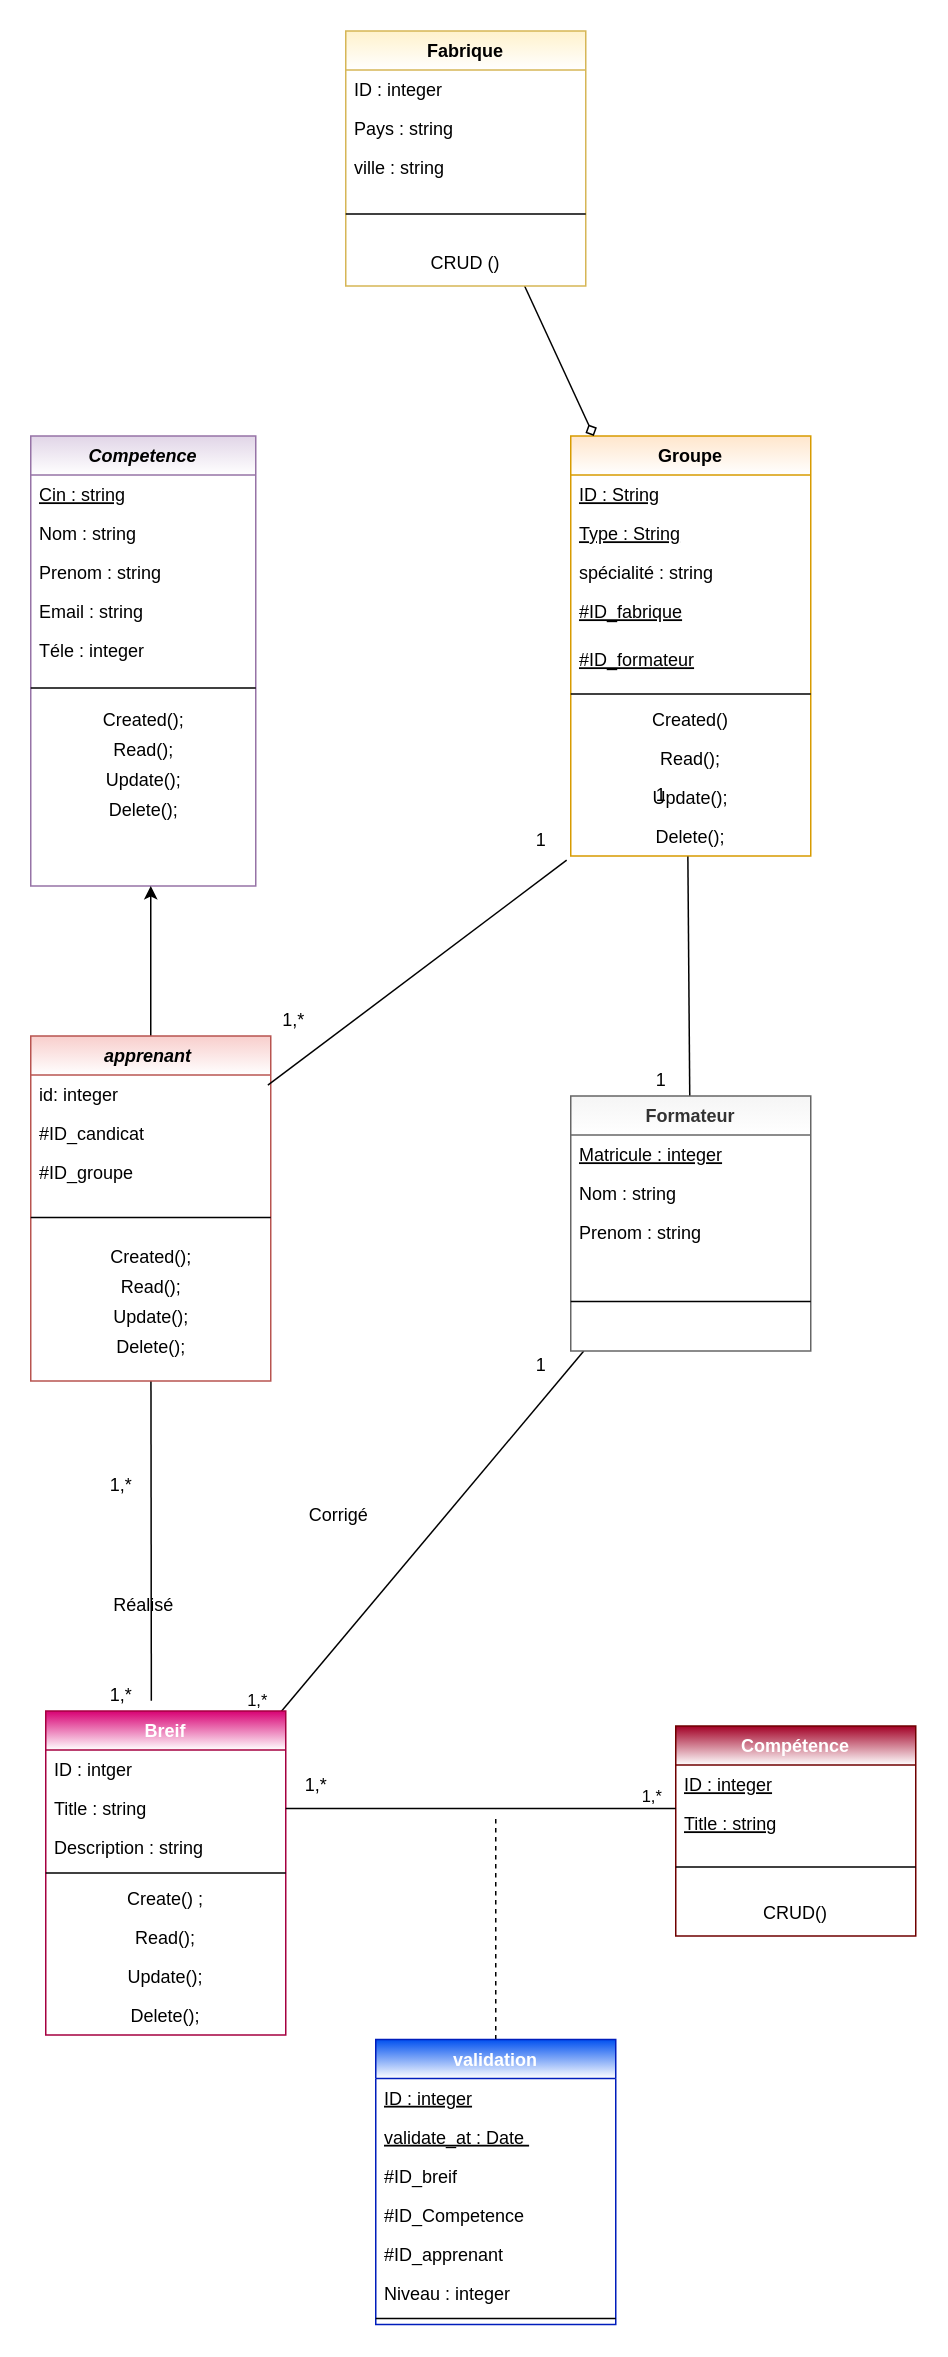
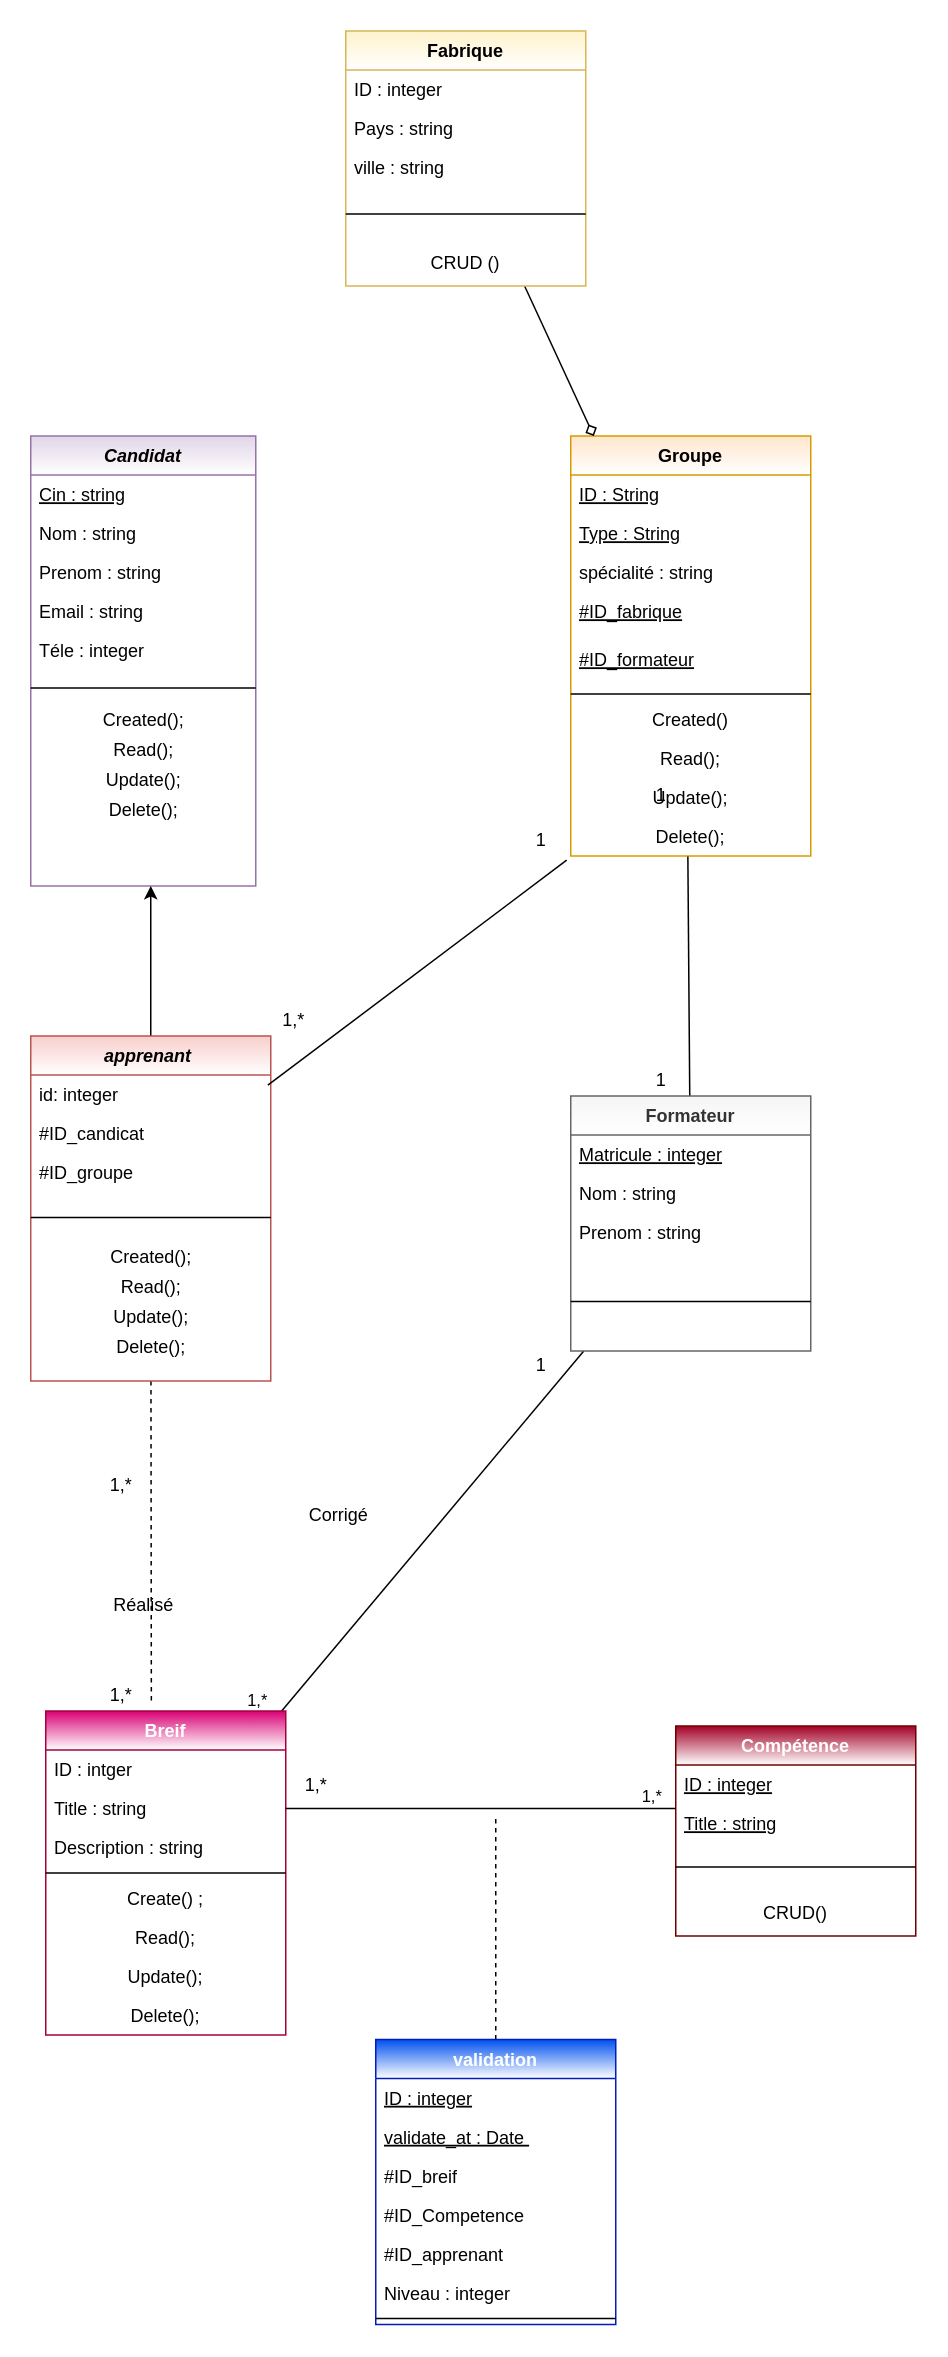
node "Competence": label "Competence" -> "Candidat"
edge "apprenant" -- "Breif": style solid -> dashed
